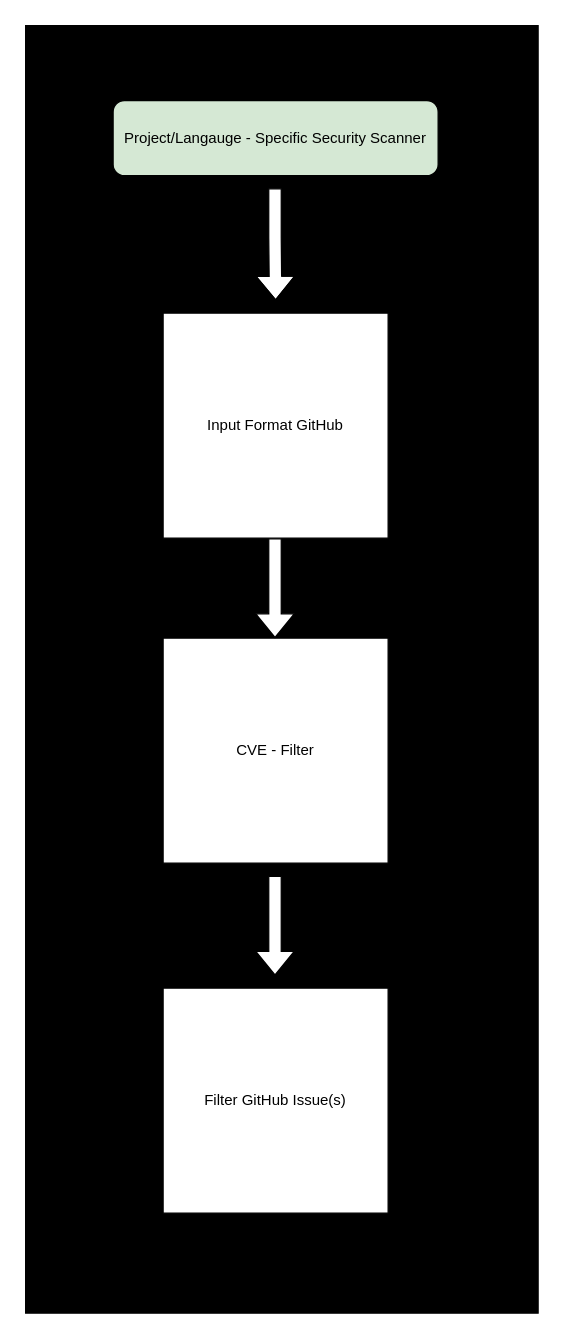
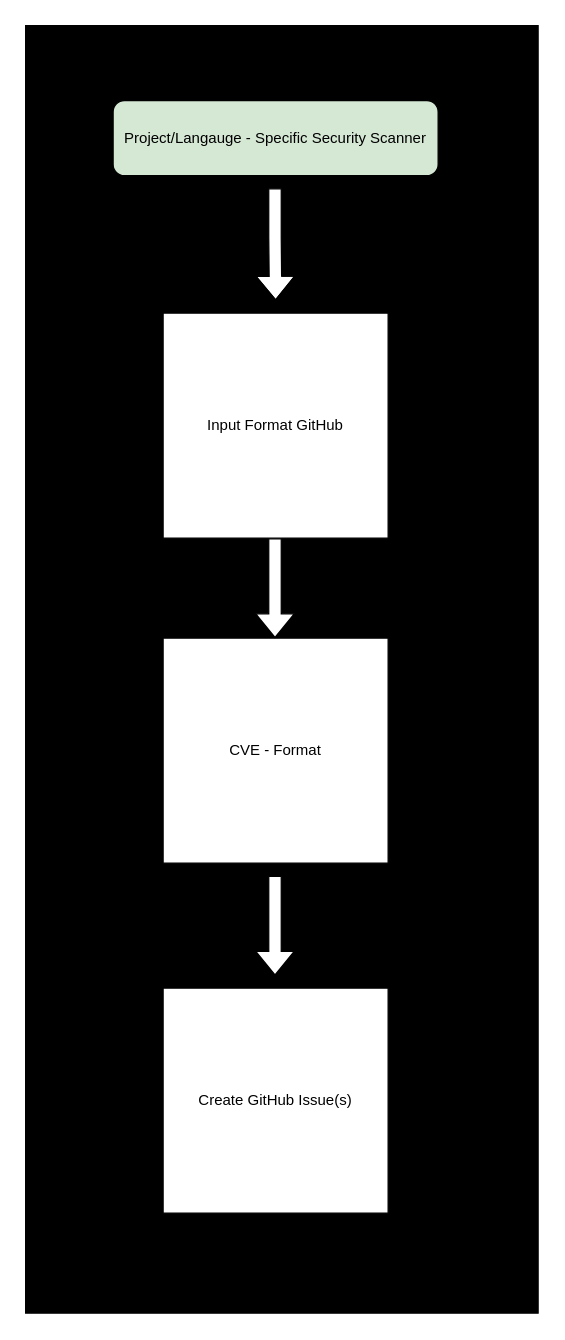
node "CVE - Filter": label "CVE - Filter" -> "CVE - Format"
node "Filter GitHub Issue(s)": label "Filter GitHub Issue(s)" -> "Create GitHub Issue(s)"
